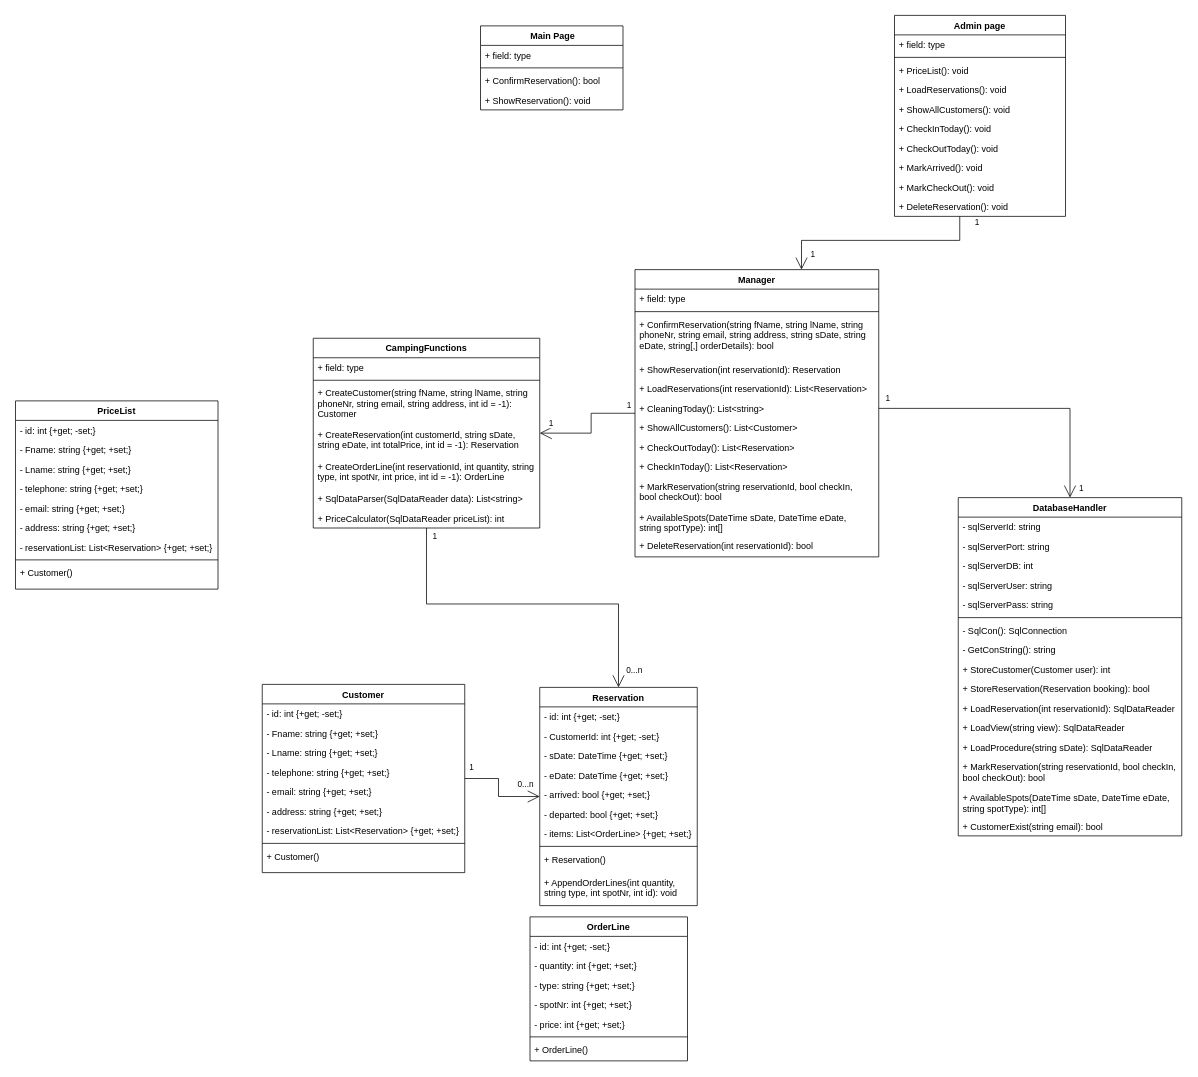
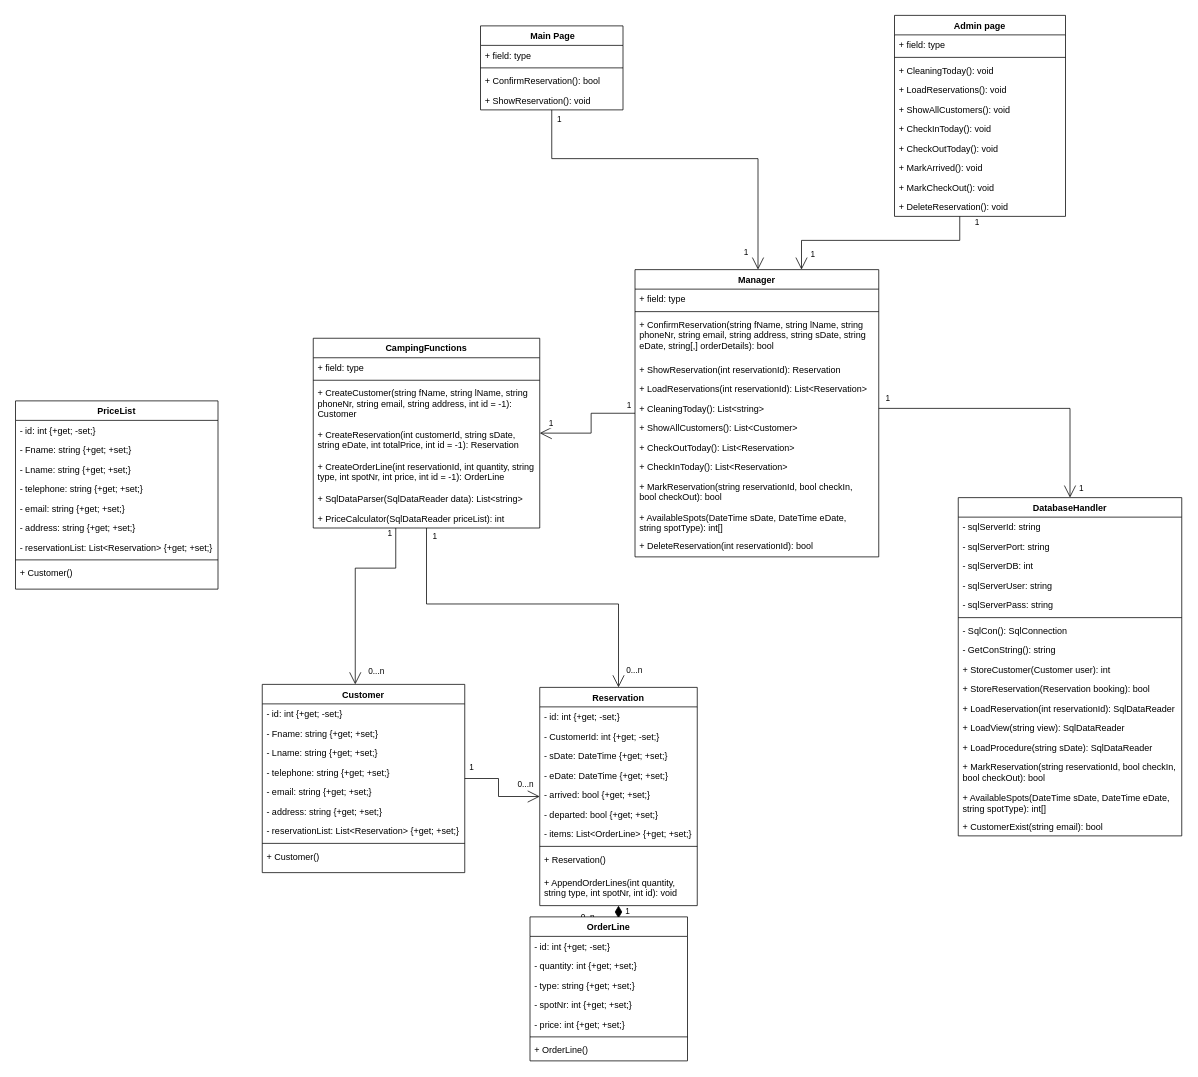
node "+ PriceList(): void": label "+ PriceList(): void" -> "+ CleaningToday(): void"
edge "Main Page" -> "Manager": added, labels "1", "1"
edge "CampingFunctions" -> "Customer": added, labels "1", "0...n"
edge "Reservation" -- "OrderLine": added, labels "1", "0..n"
